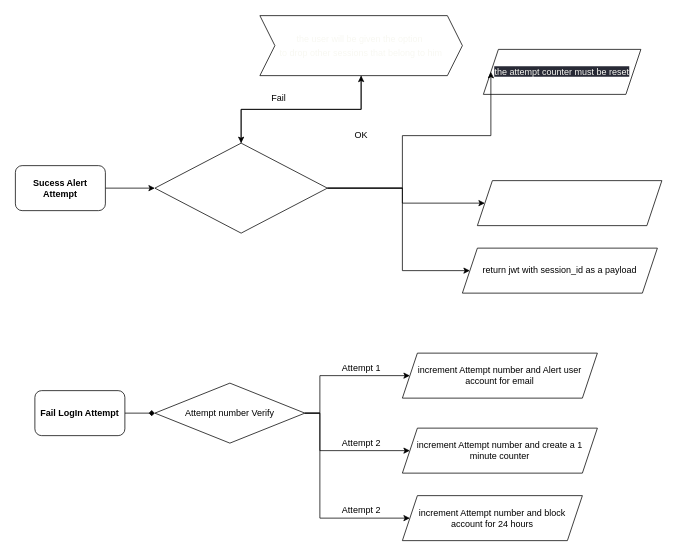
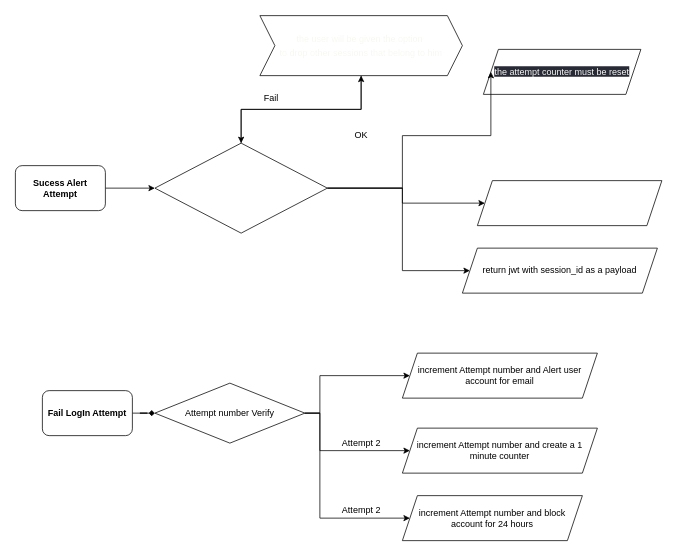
node "Fail": moved (279, 98) -> (271, 98)
node "Attempt 1": removed
node "Fail LogIn Attempt": moved (80, 413) -> (87, 413)
